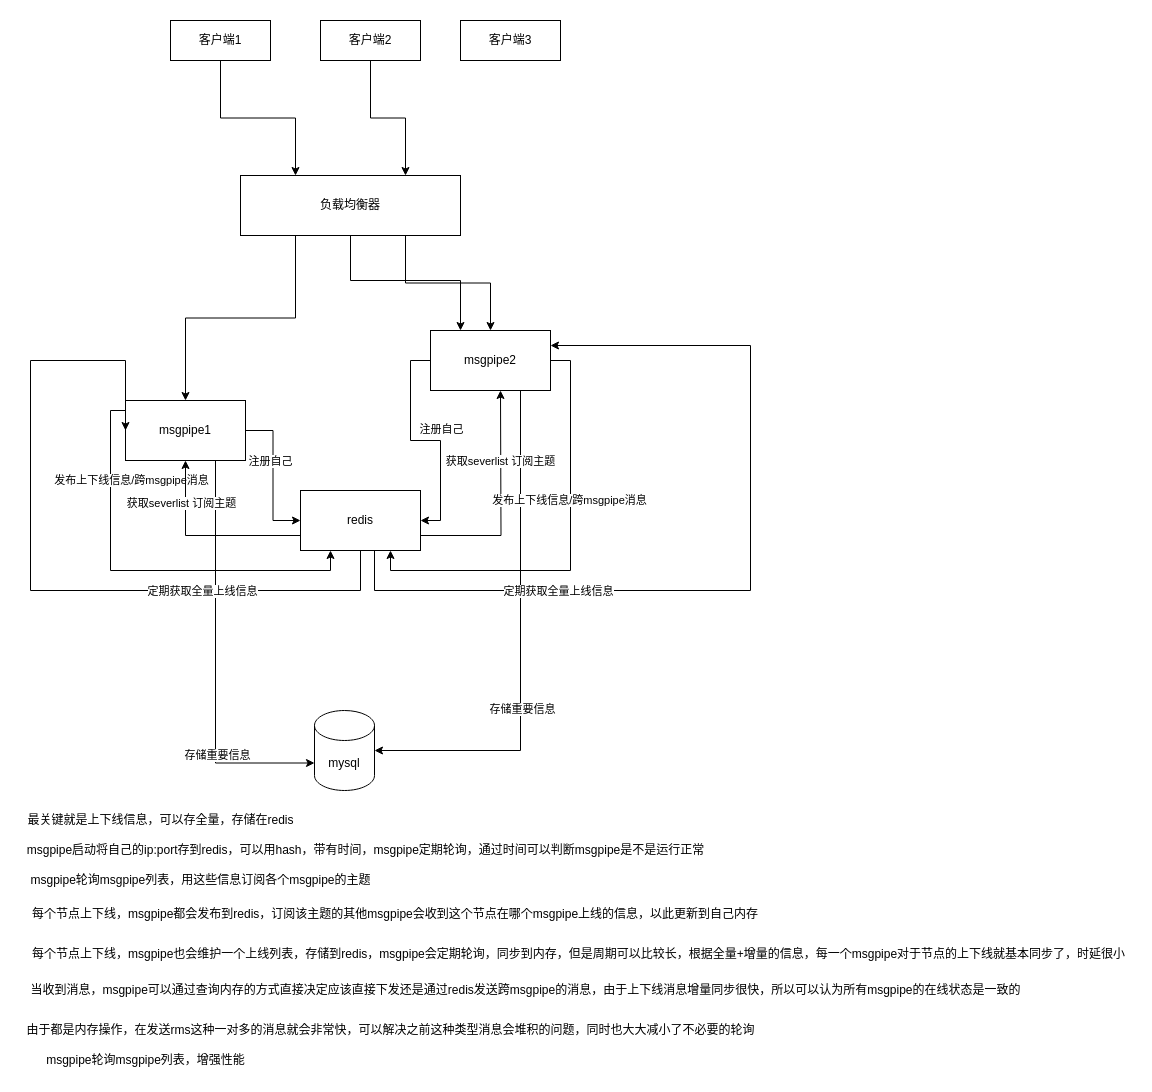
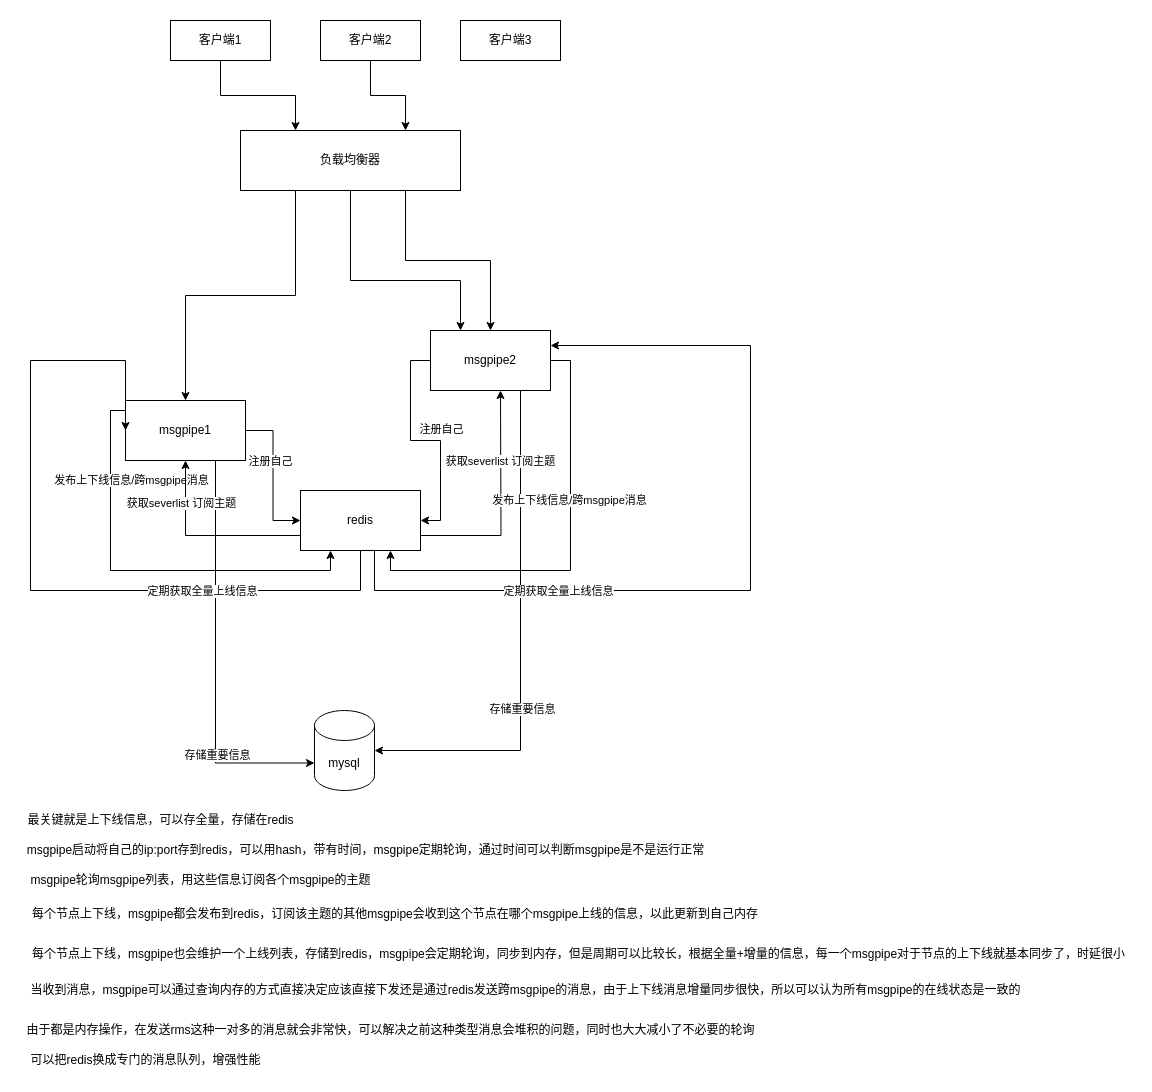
node "负载均衡器": moved (351, 206) -> (351, 161)
node "msgpipe轮询msgpipe列表，增强性能": label "msgpipe轮询msgpipe列表，增强性能" -> "可以把redis换成专门的消息队列，增强性能"
